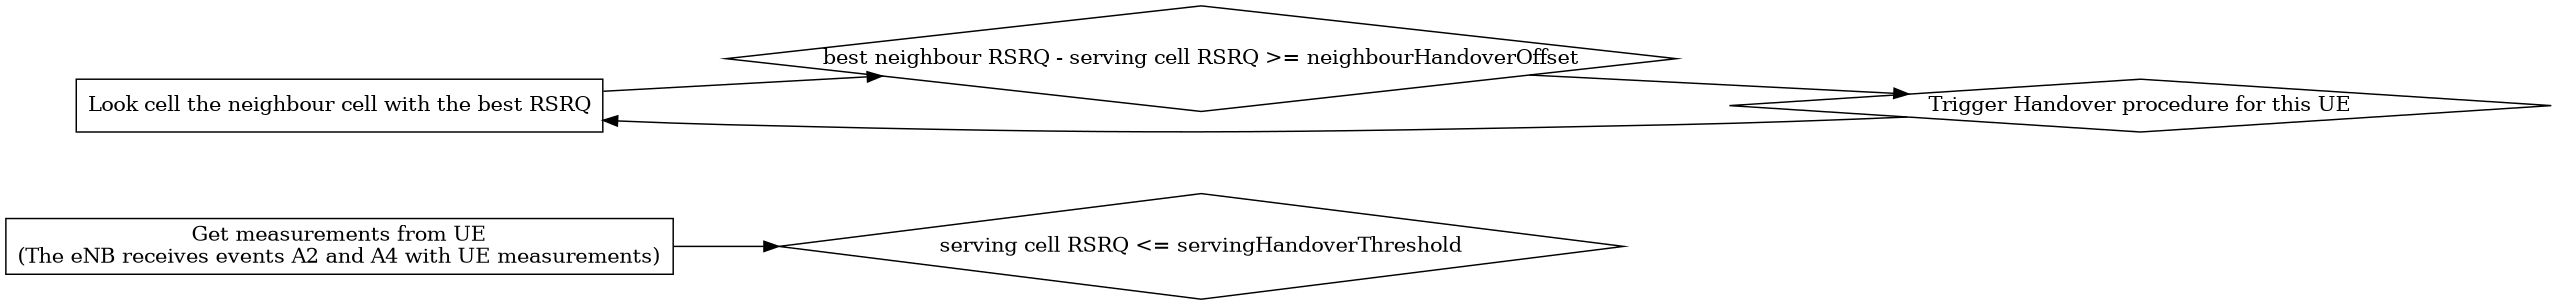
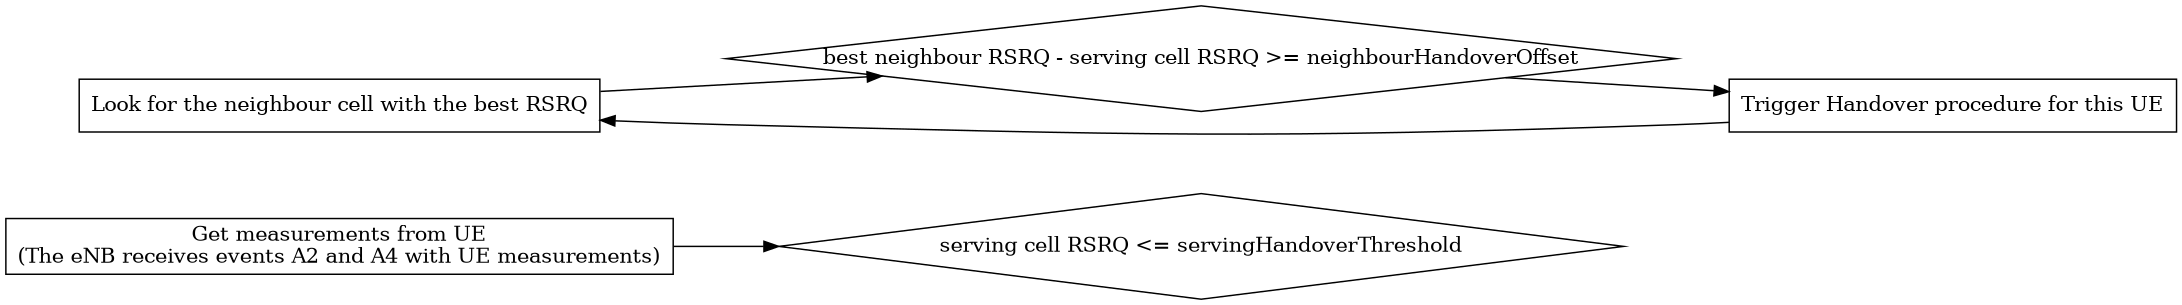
node "Look cell the neighbour cell with the best RSRQ": label "Look cell the neighbour cell with the best RSRQ" -> "Look for the neighbour cell with the best RSRQ"
node "Trigger Handover procedure for this UE": shape diamond -> box
